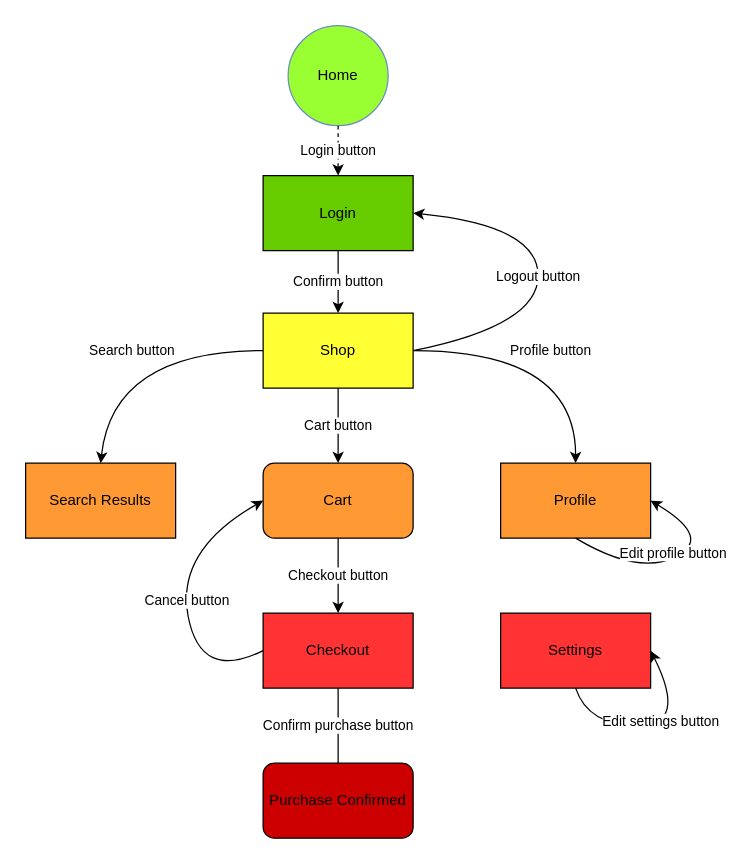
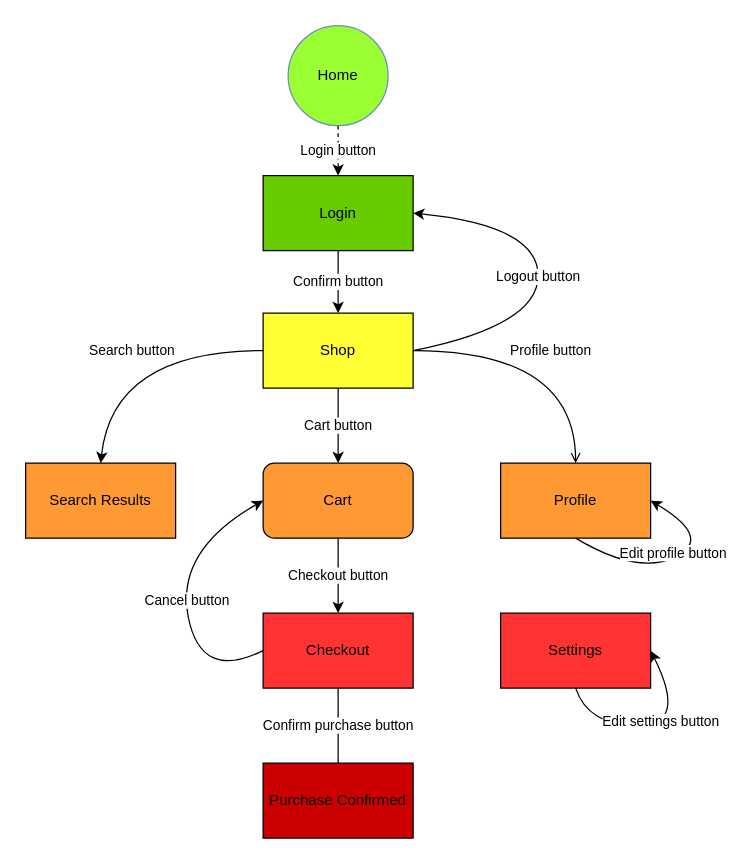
edge "Shop" -> "Profile": arrowhead classic -> open
node "Purchase Confirmed": shape rounded rectangle -> rectangle
